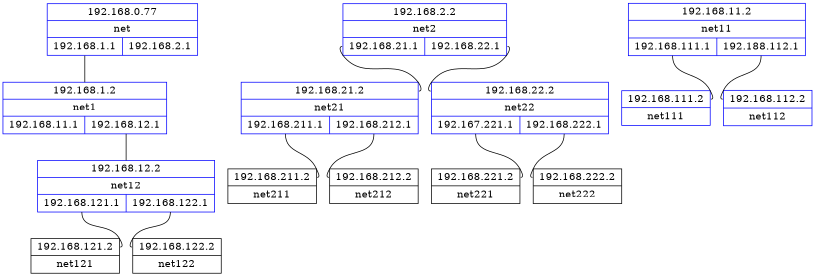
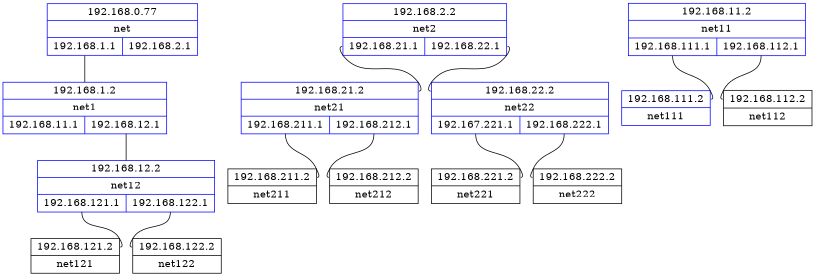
node "192.168.11.2": text "192.188.112.1" -> "192.168.112.1"
node "192.168.112.2": color blue -> black
